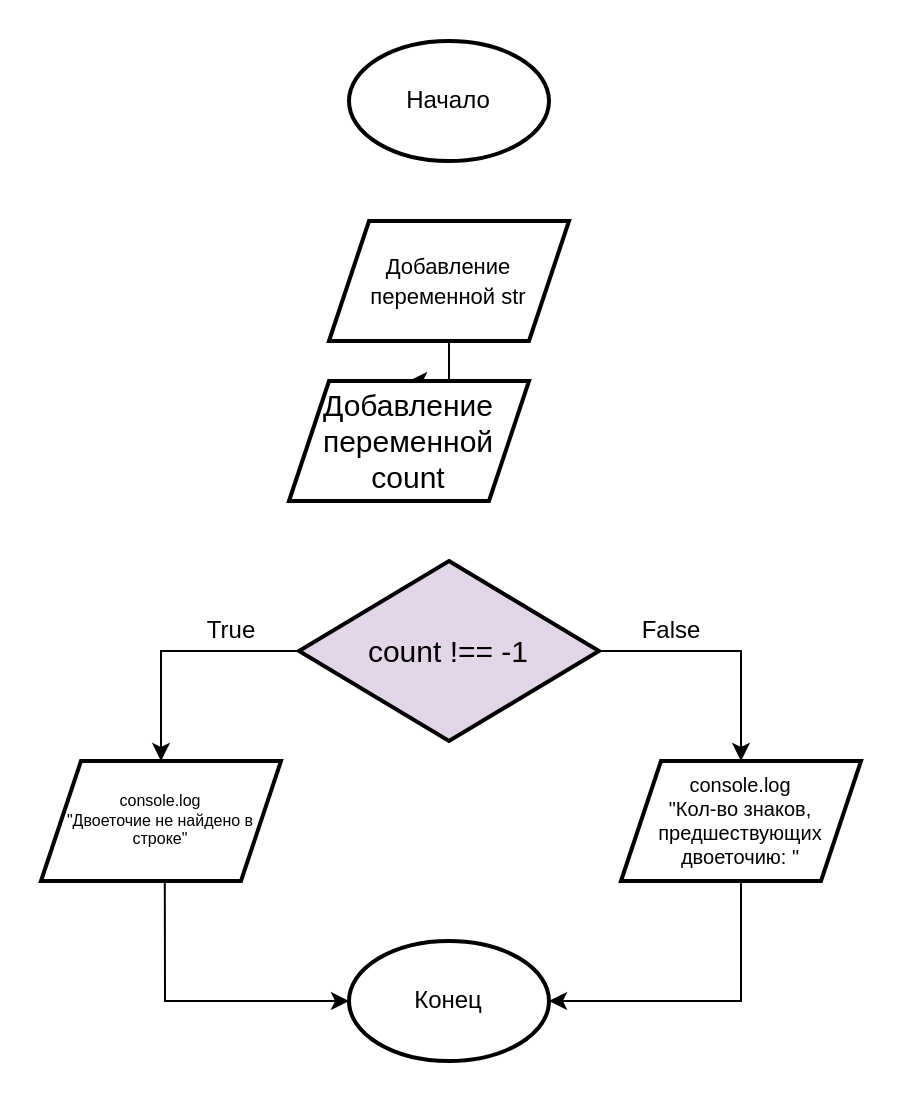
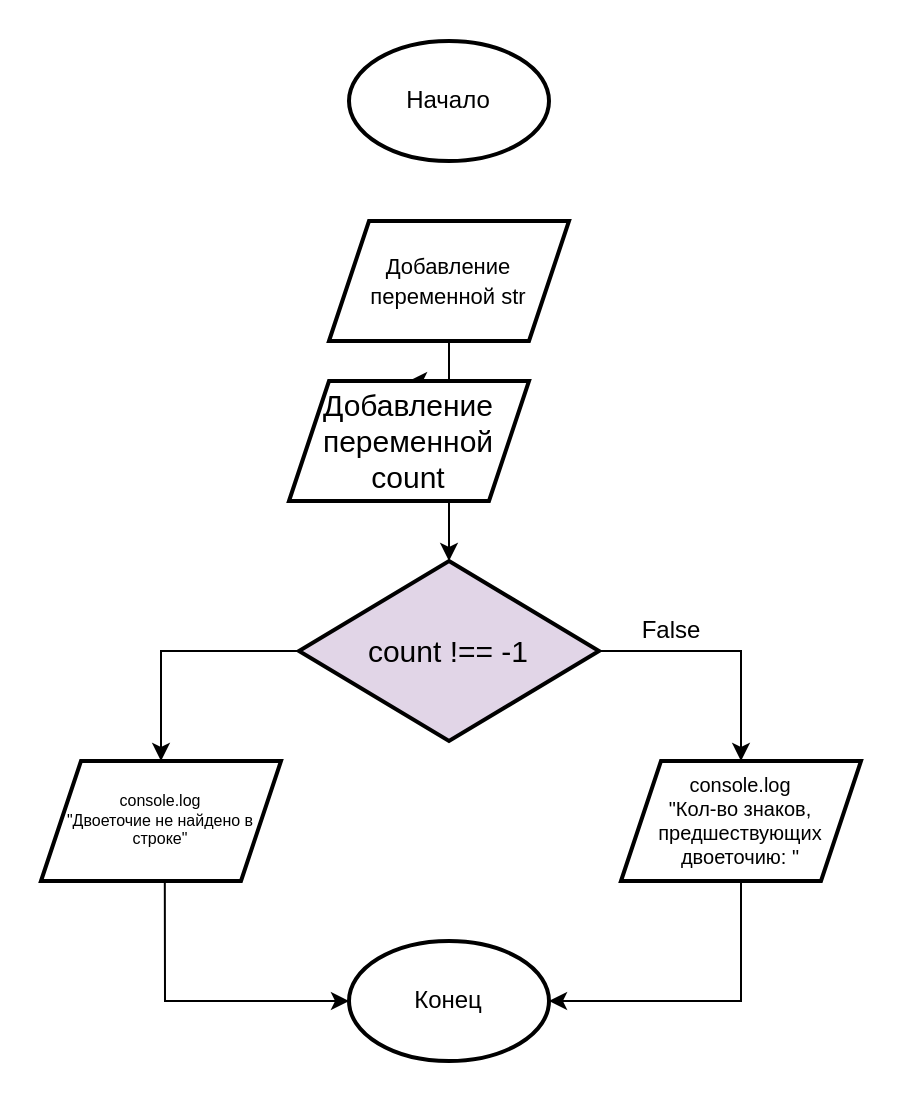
edge "Добавление переменной count" -> "count !== -1": added
node "True": removed
